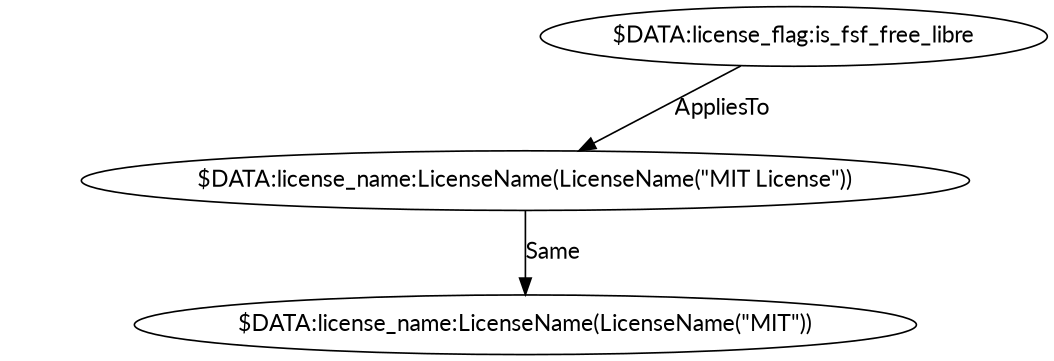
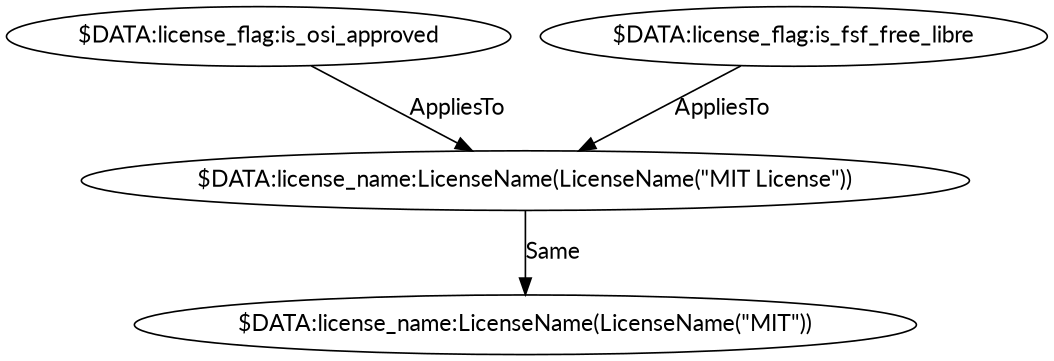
node "$DATA:license_flag:is_osi_approved": added
